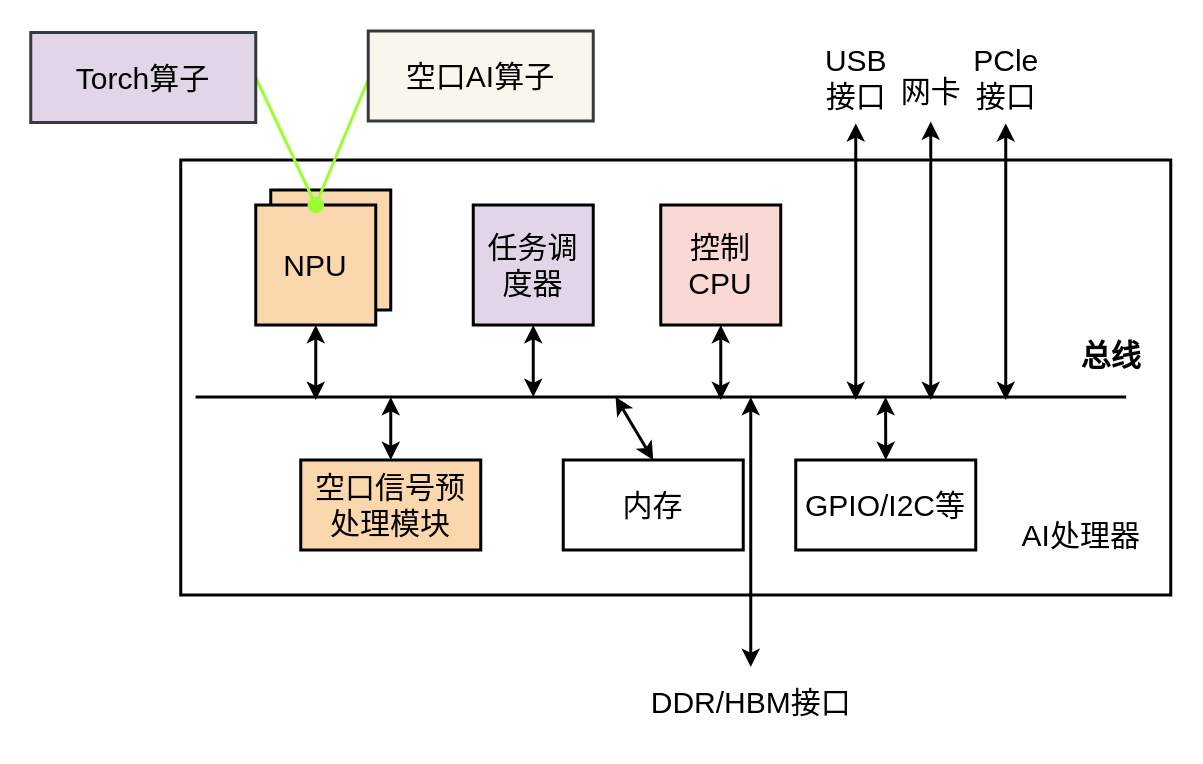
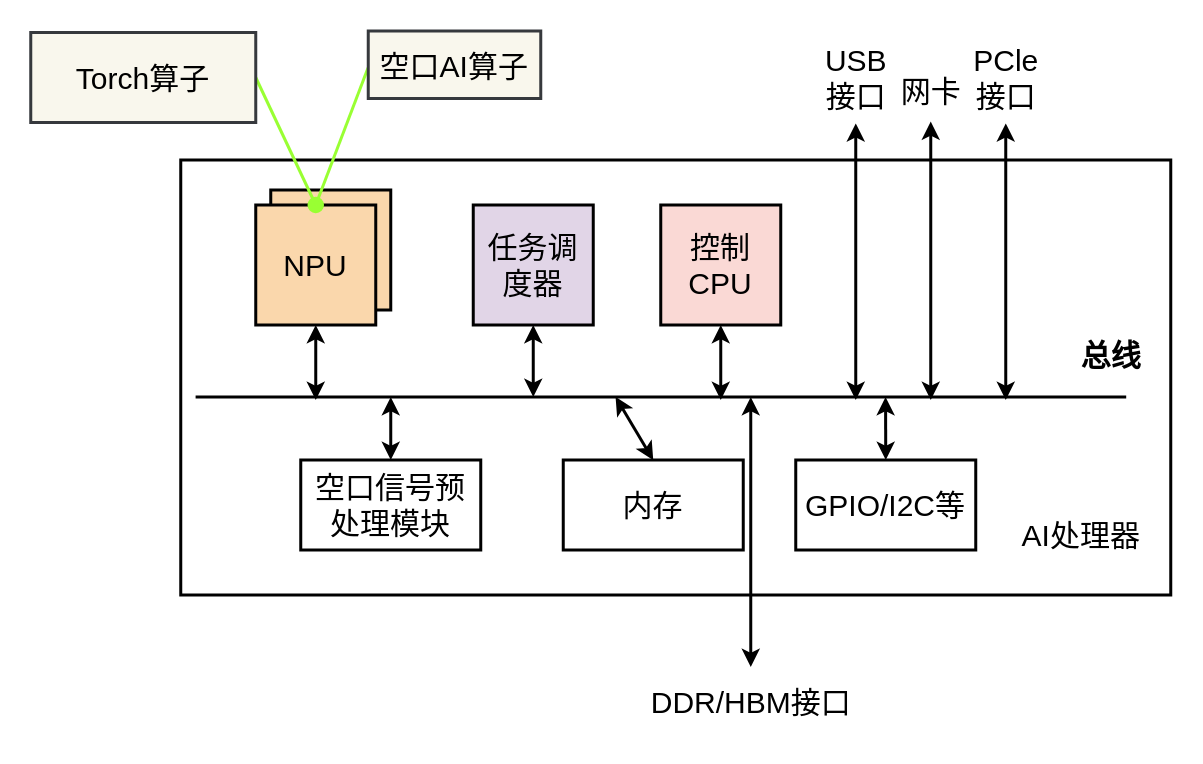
node "空口AI算子": size 225x90 -> 173x68
node "Torch算子": fillcolor #e1d5e7 -> #f9f7ed
node "空口信号预处理模块": fillcolor #fad7ac -> #ffffff
